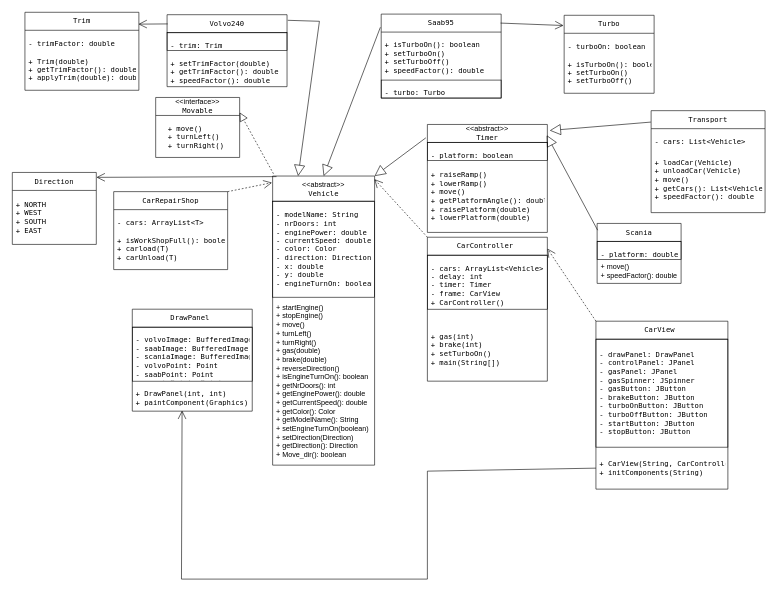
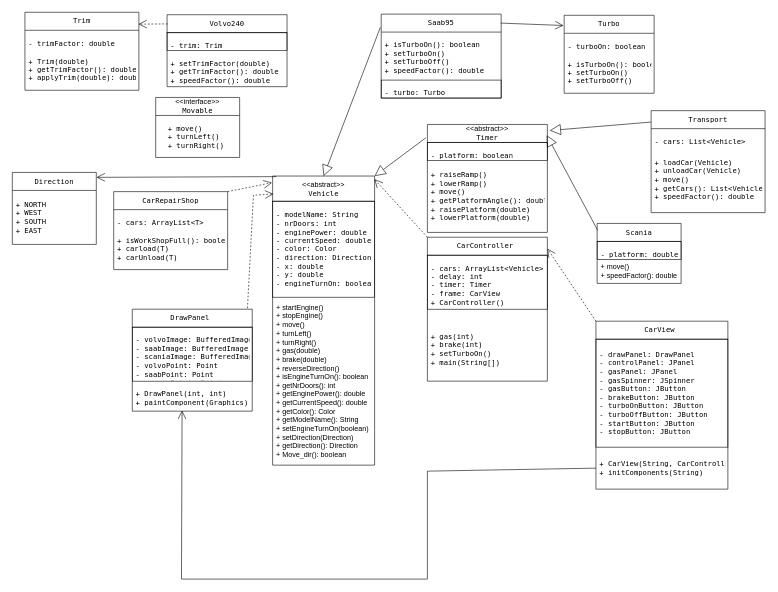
edge "Volvo240" -> "Trim": style solid -> dashed
edge "Volvo240" -> "<<abstract>> Vehicle": removed
edge "<<abstract>> Vehicle" -> "<<interface>> Movable": removed
edge "DrawPanel" -> "<<abstract>> Vehicle": added
